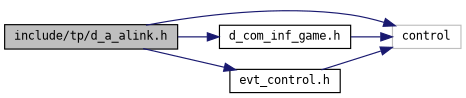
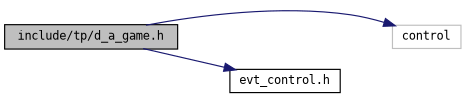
node "include/tp/d_a_alink.h": label "include/tp/d_a_alink.h" -> "include/tp/d_a_game.h"
node "d_com_inf_game.h": removed
edge "evt_control.h" -> "control": removed
